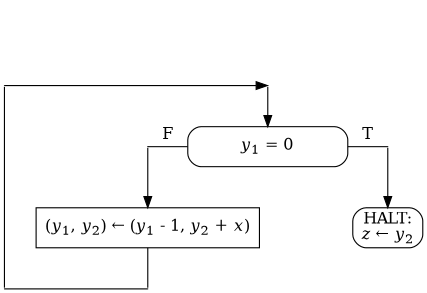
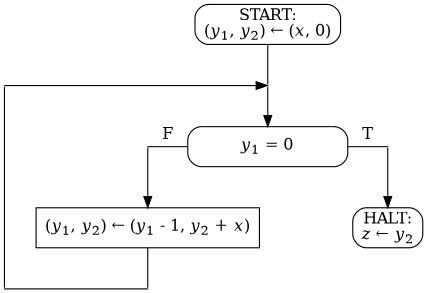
node "START:": added
